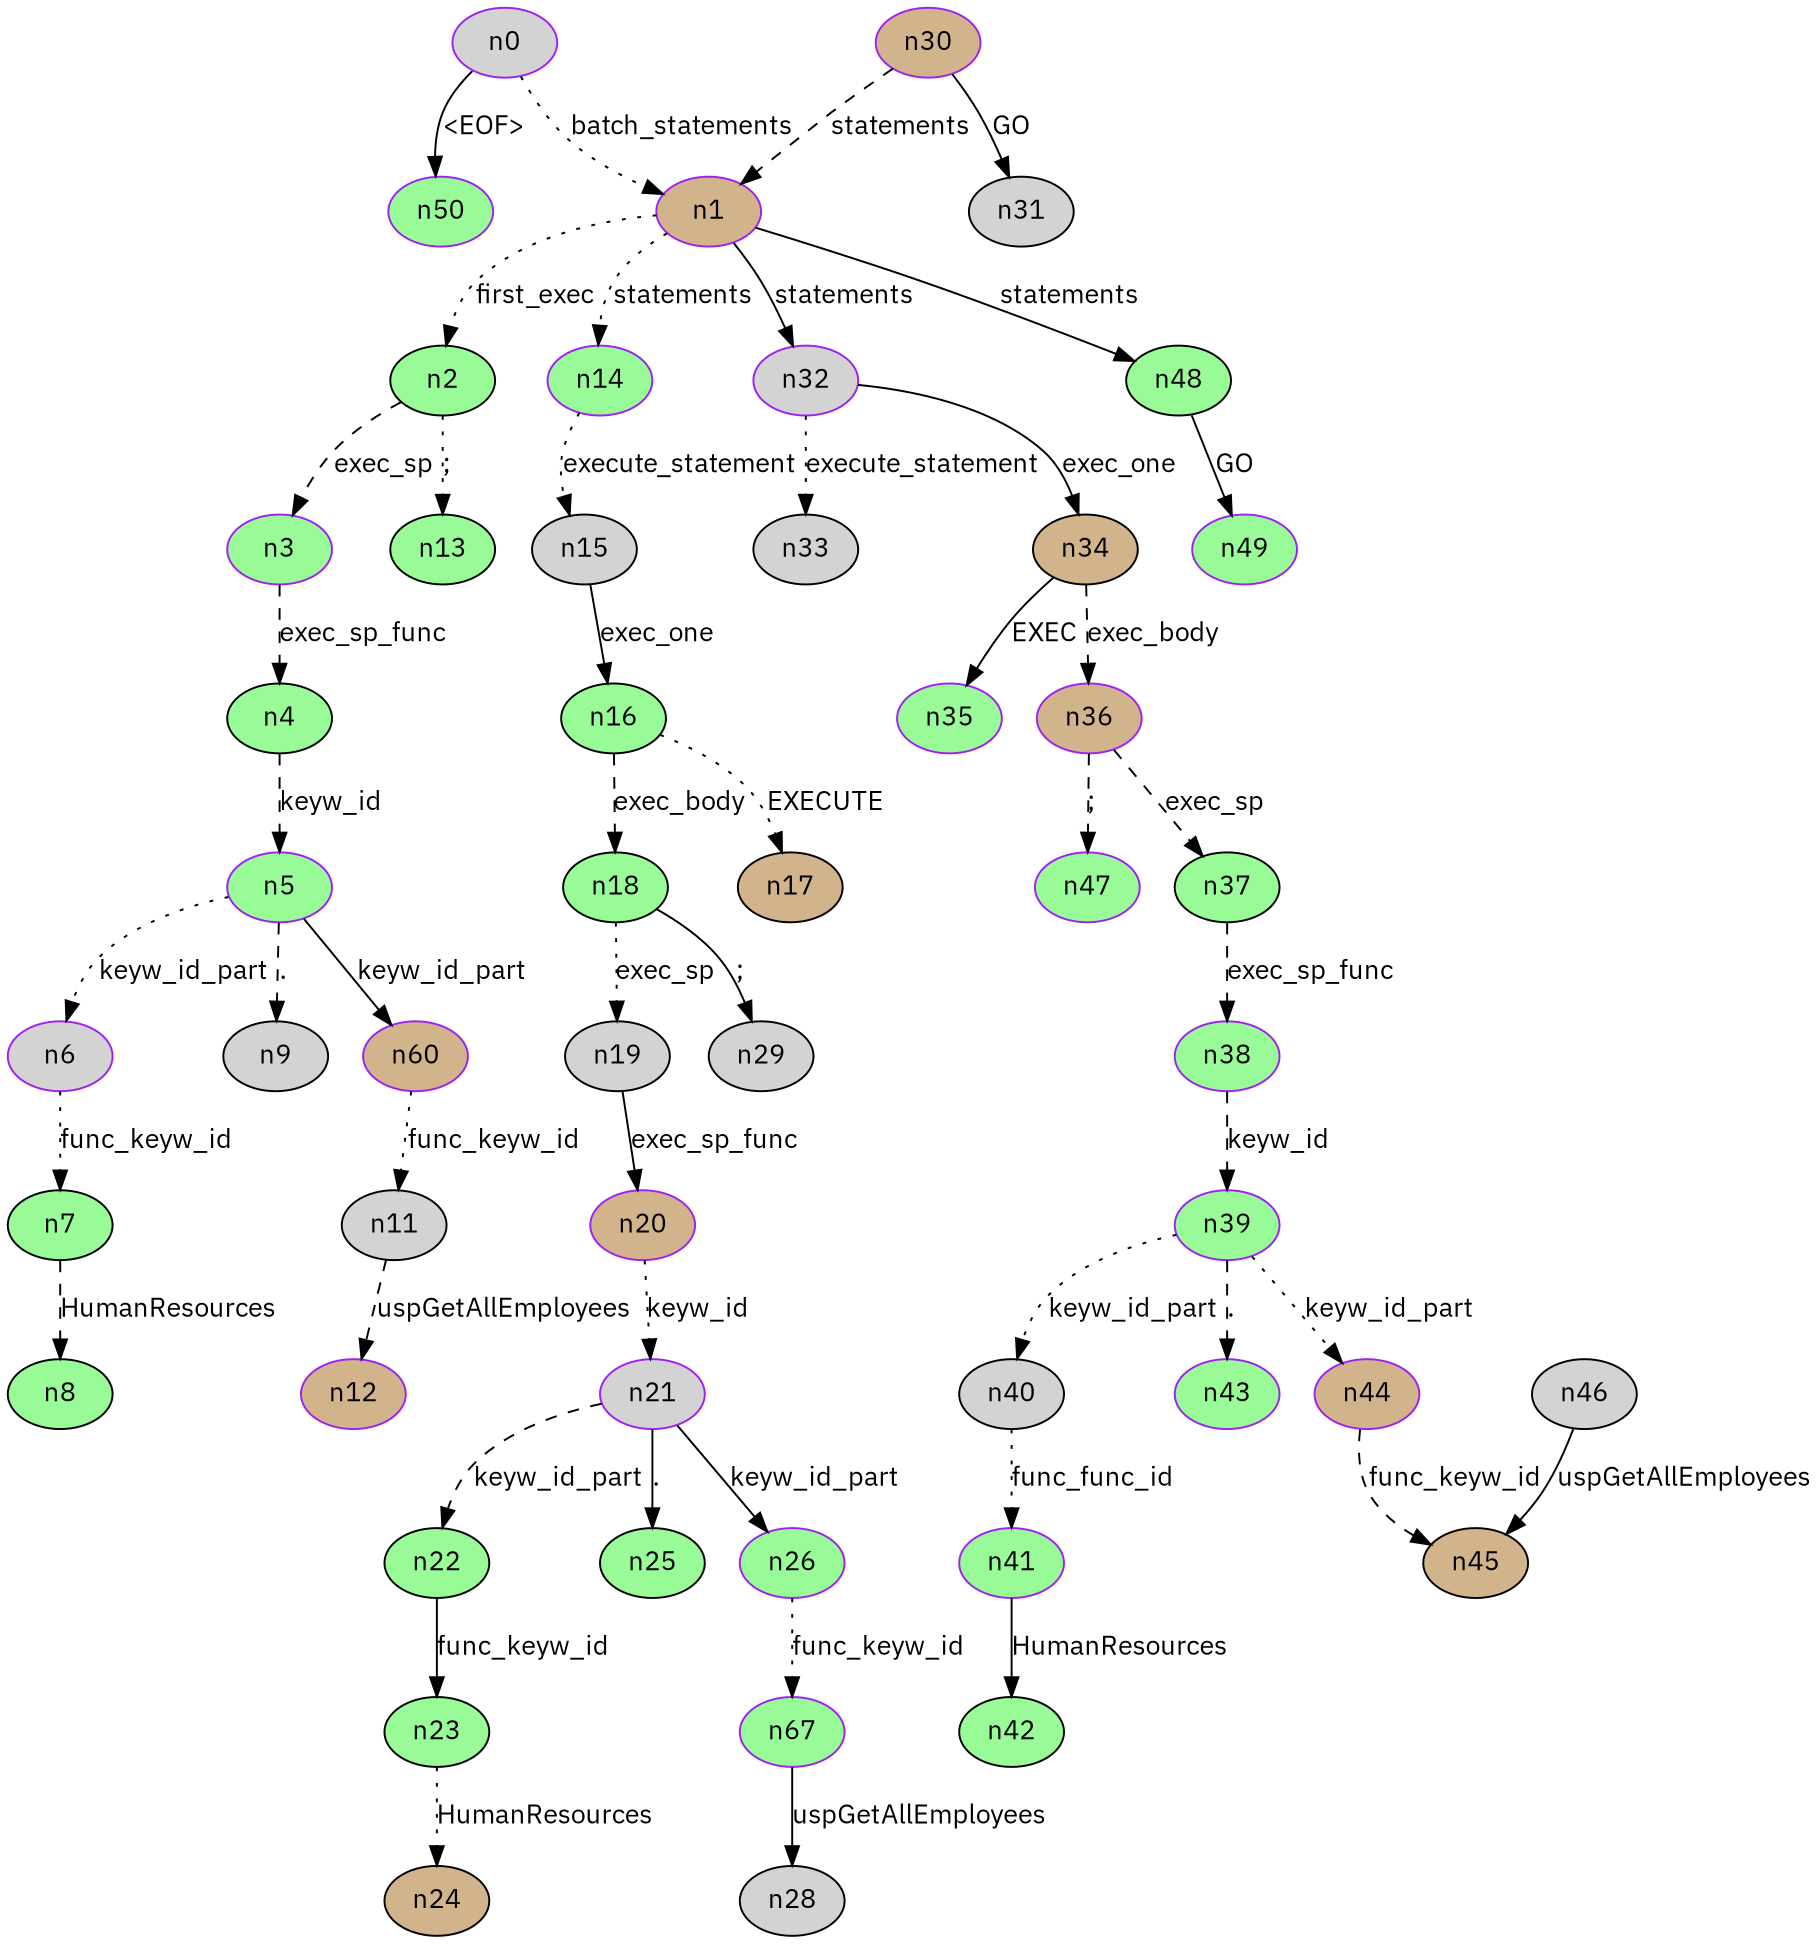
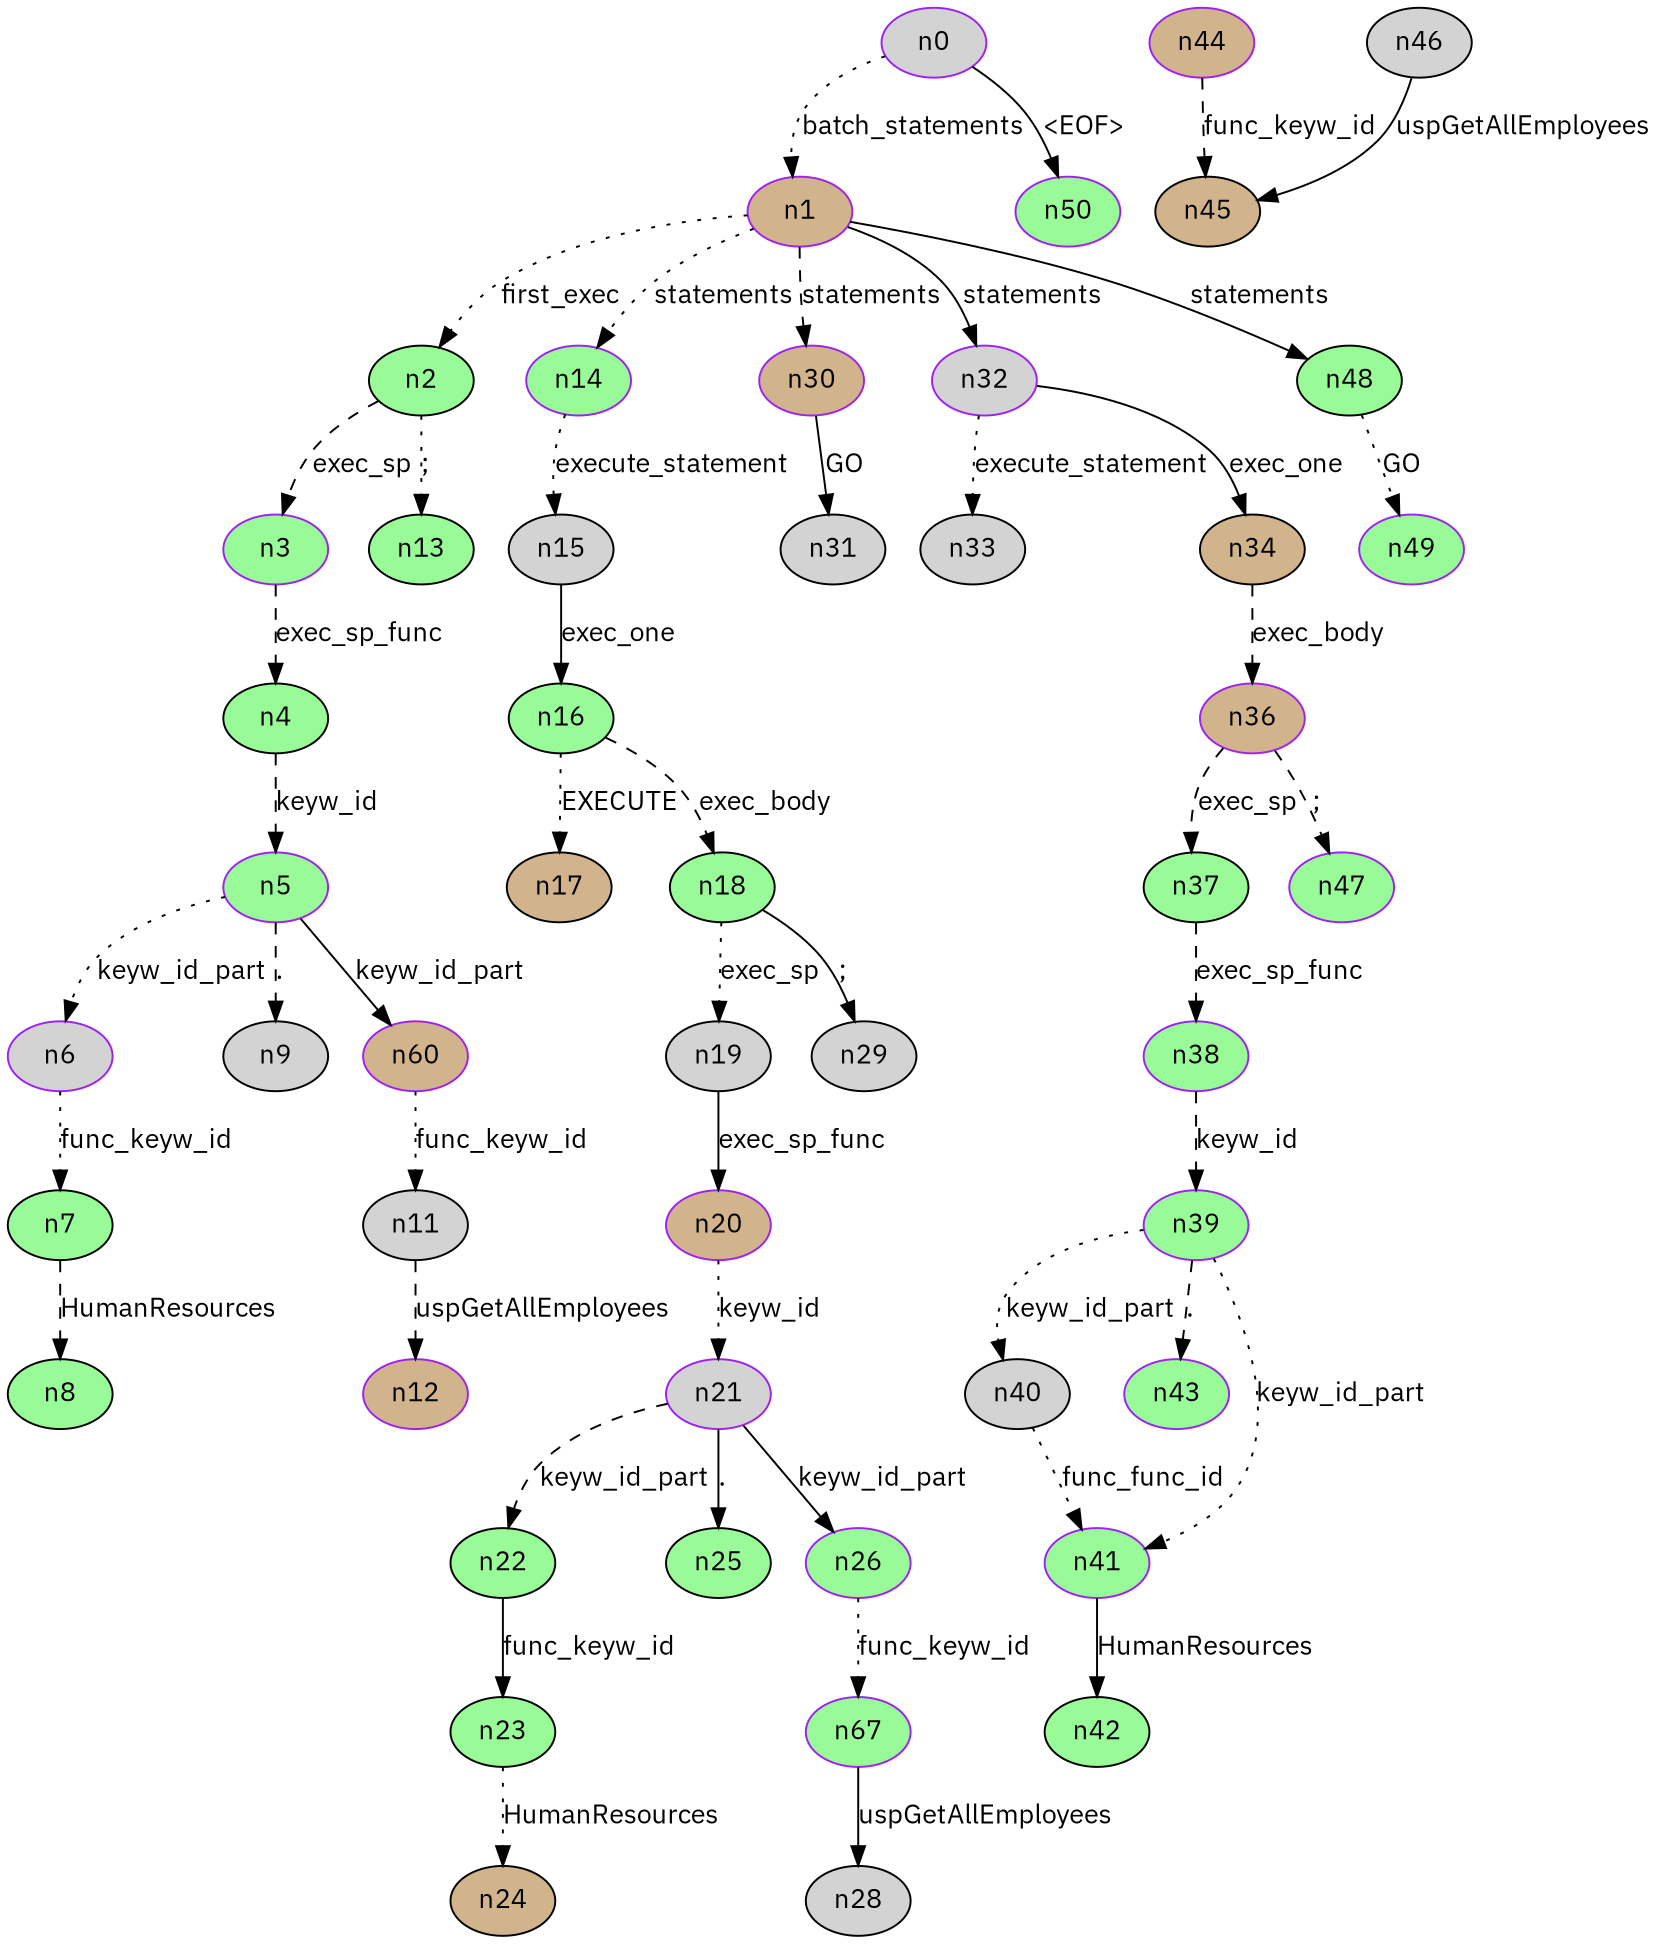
edge "n30" -> "n1": reversed
edge "n48" -> "n49": style solid -> dotted
node "n35": removed
edge "n39" -> "n44": now "n39" -> "n41"
